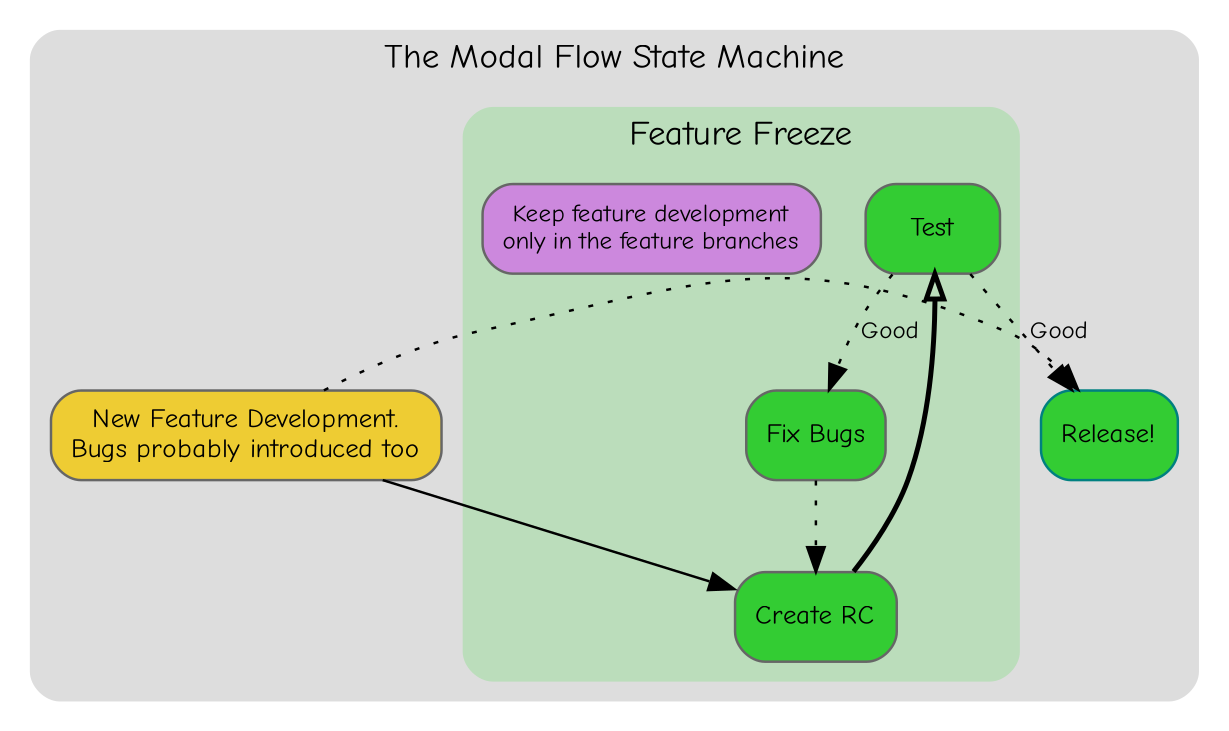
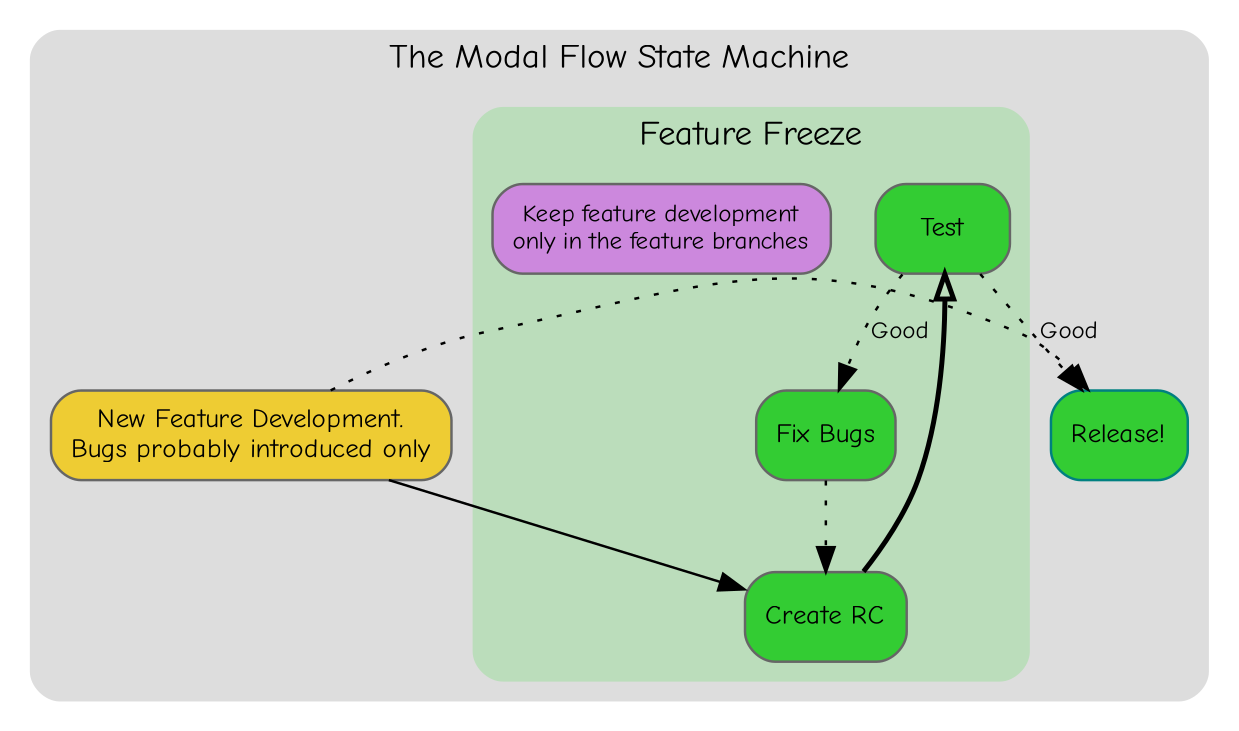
node "New Feature Development. Bugs probably introduced too": label "New Feature Development. Bugs probably introduced too" -> "New Feature Development. Bugs probably introduced only"
